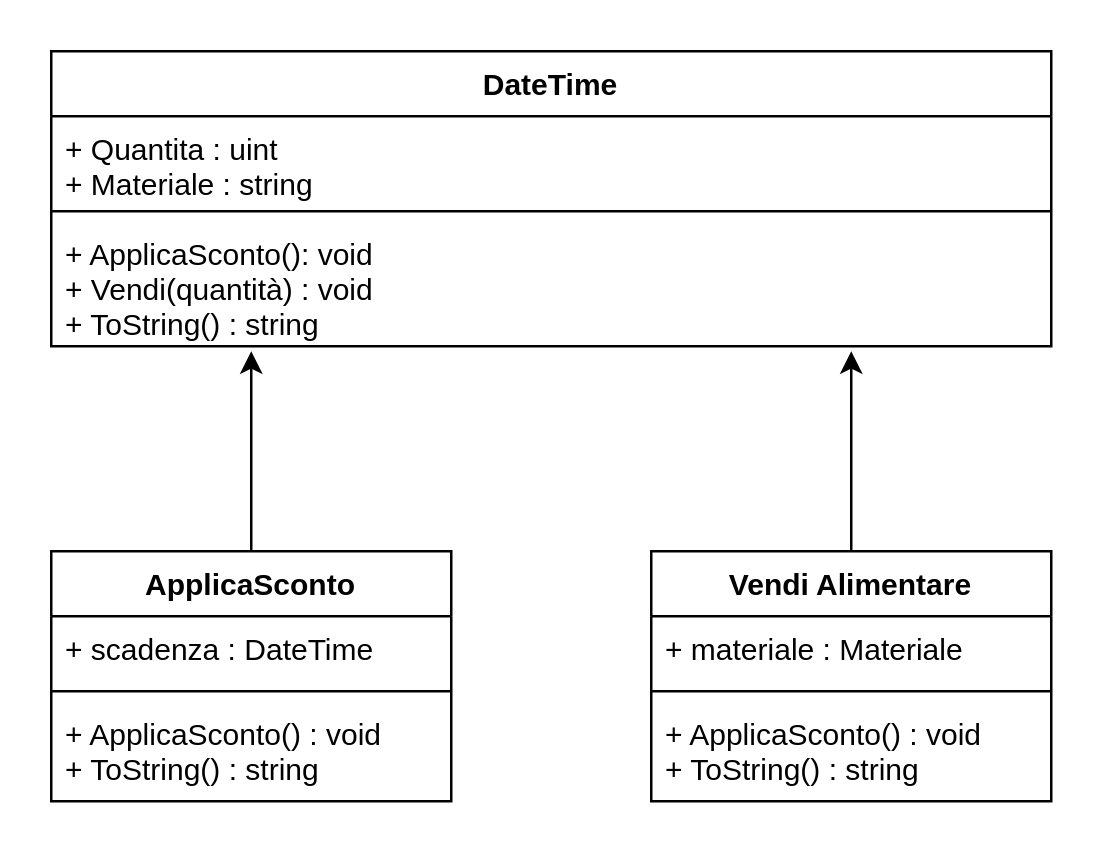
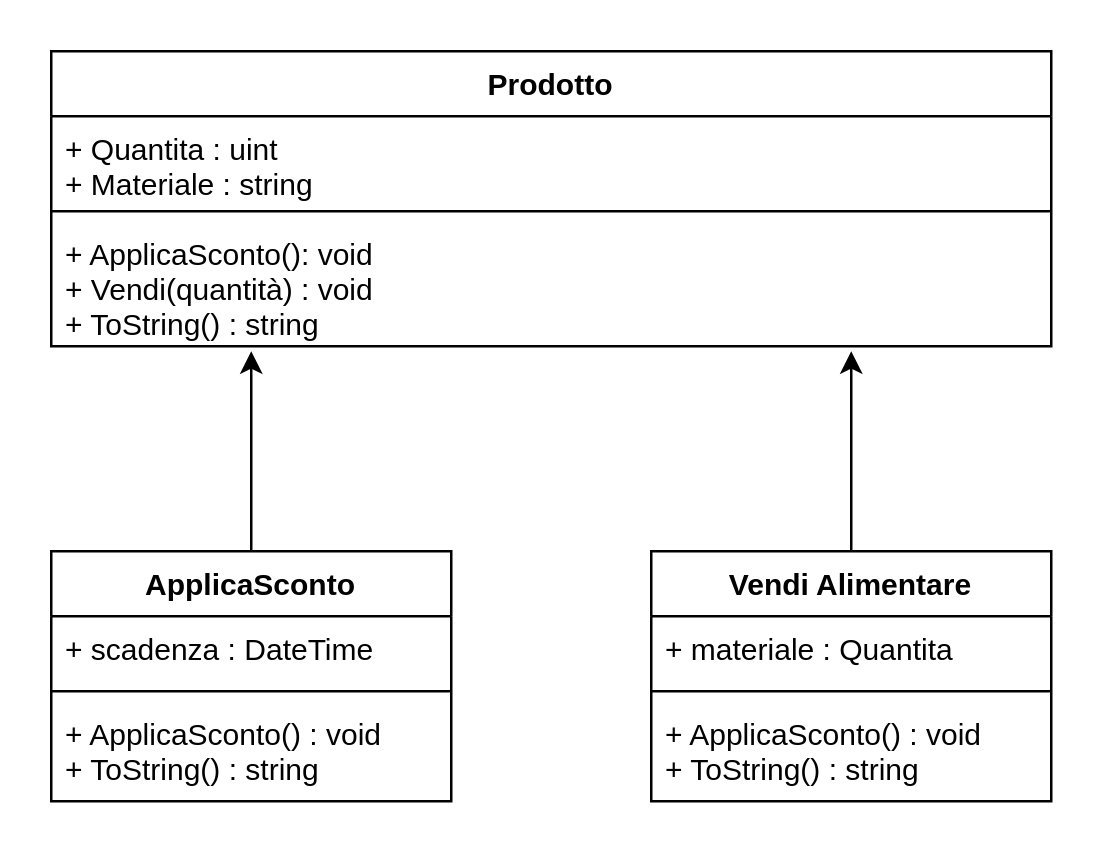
node "DateTime": label "DateTime" -> "Prodotto"
node "+ materiale : Materiale": label "+ materiale : Materiale" -> "+ materiale : Quantita"
